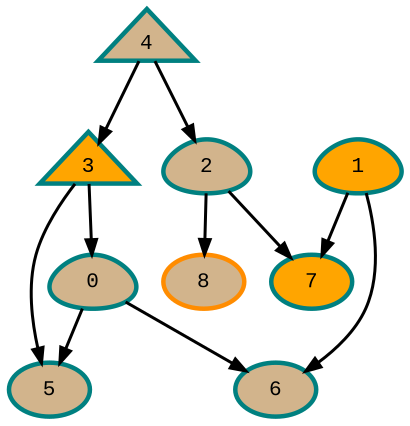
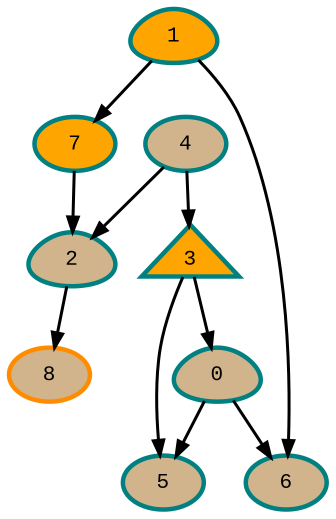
node "4": shape triangle -> ellipse
edge "2" -> "7": reversed
